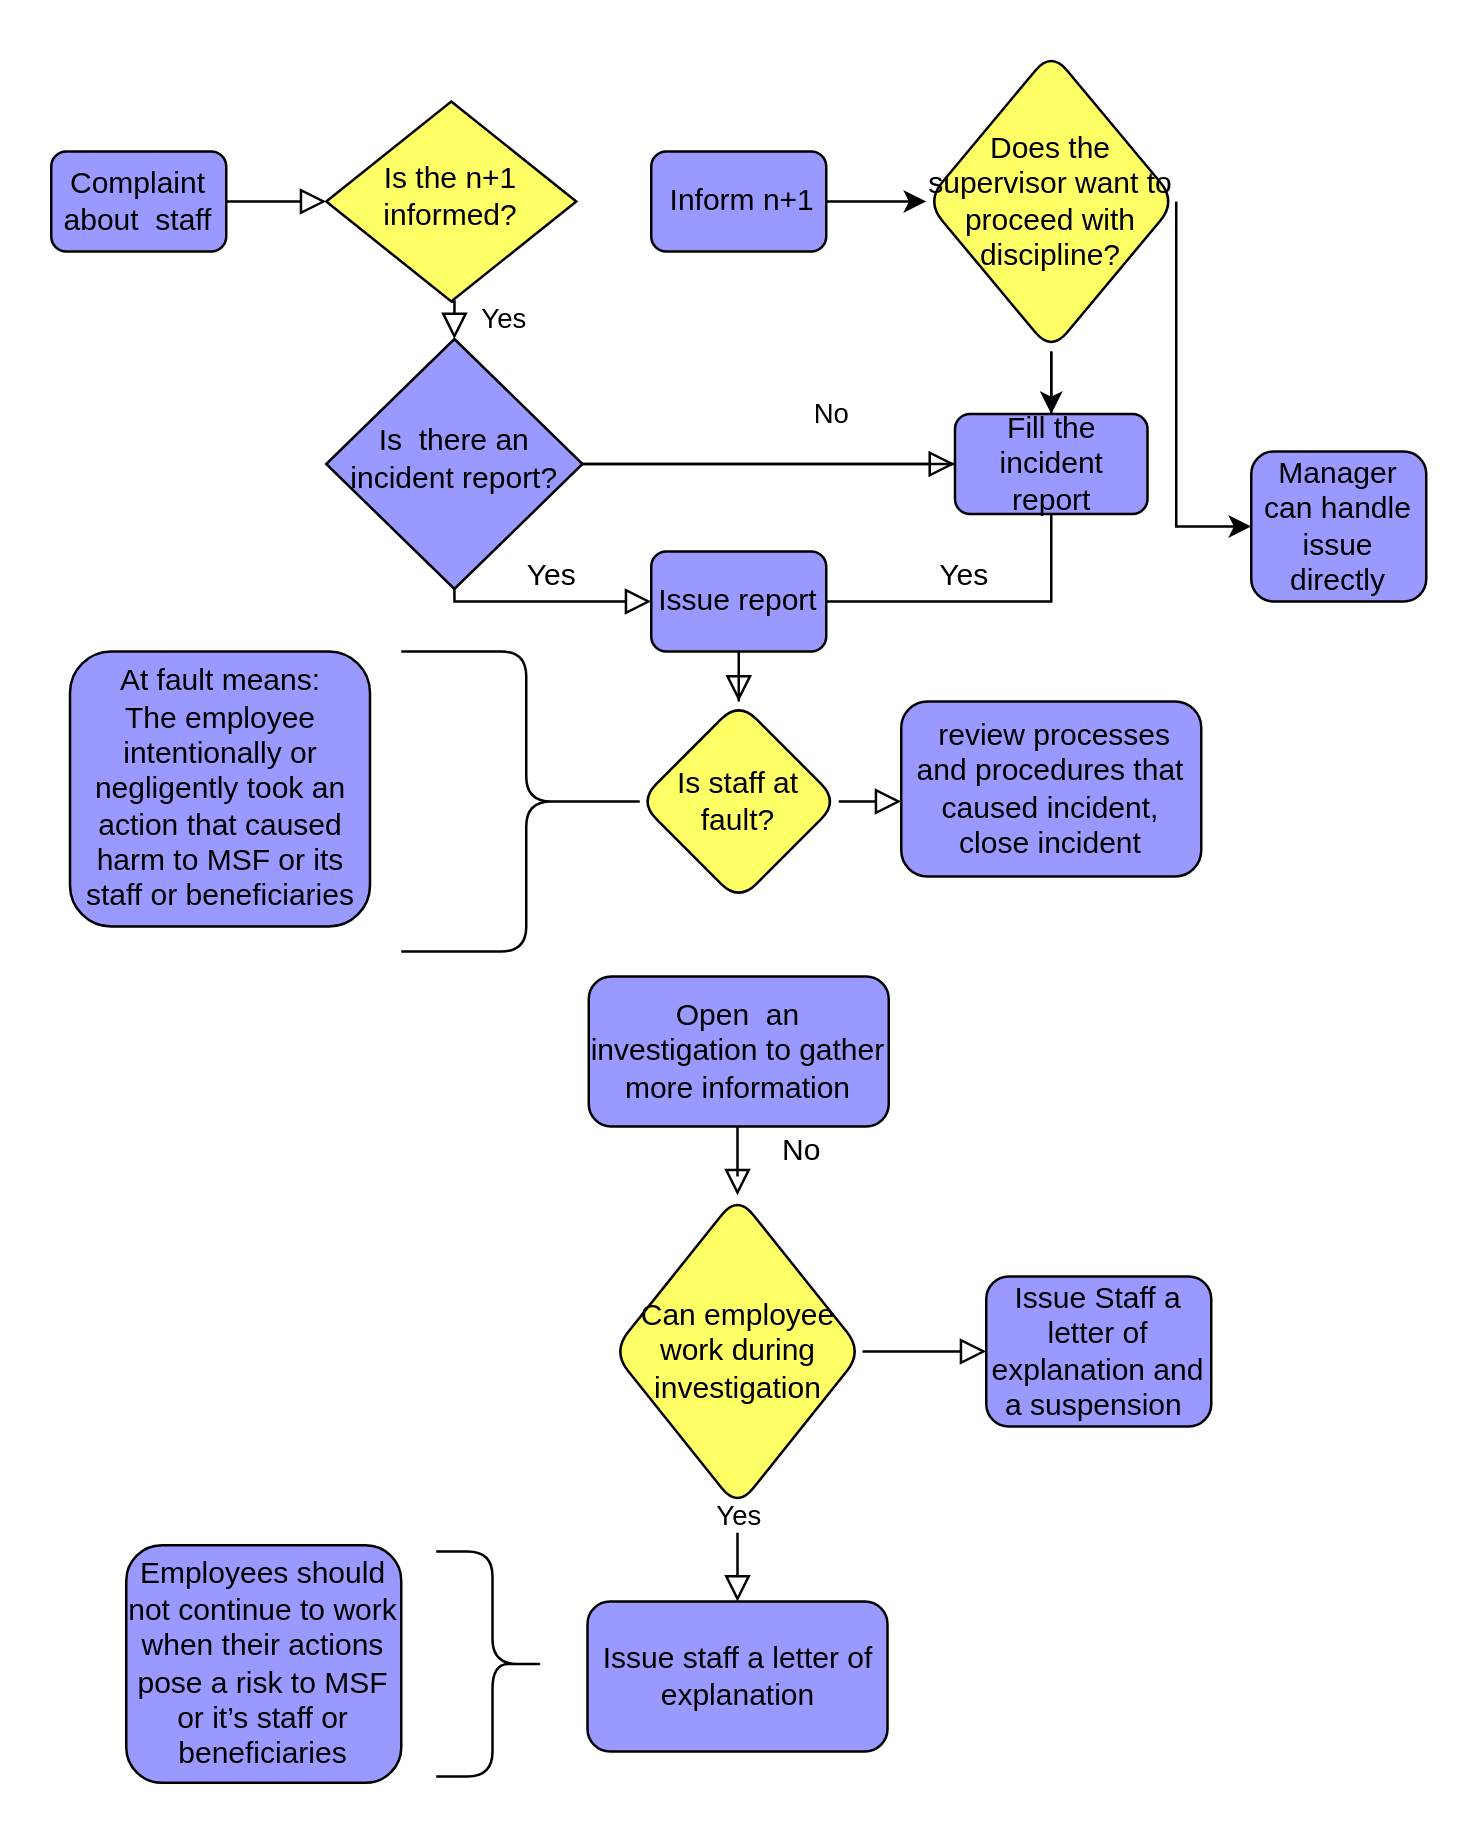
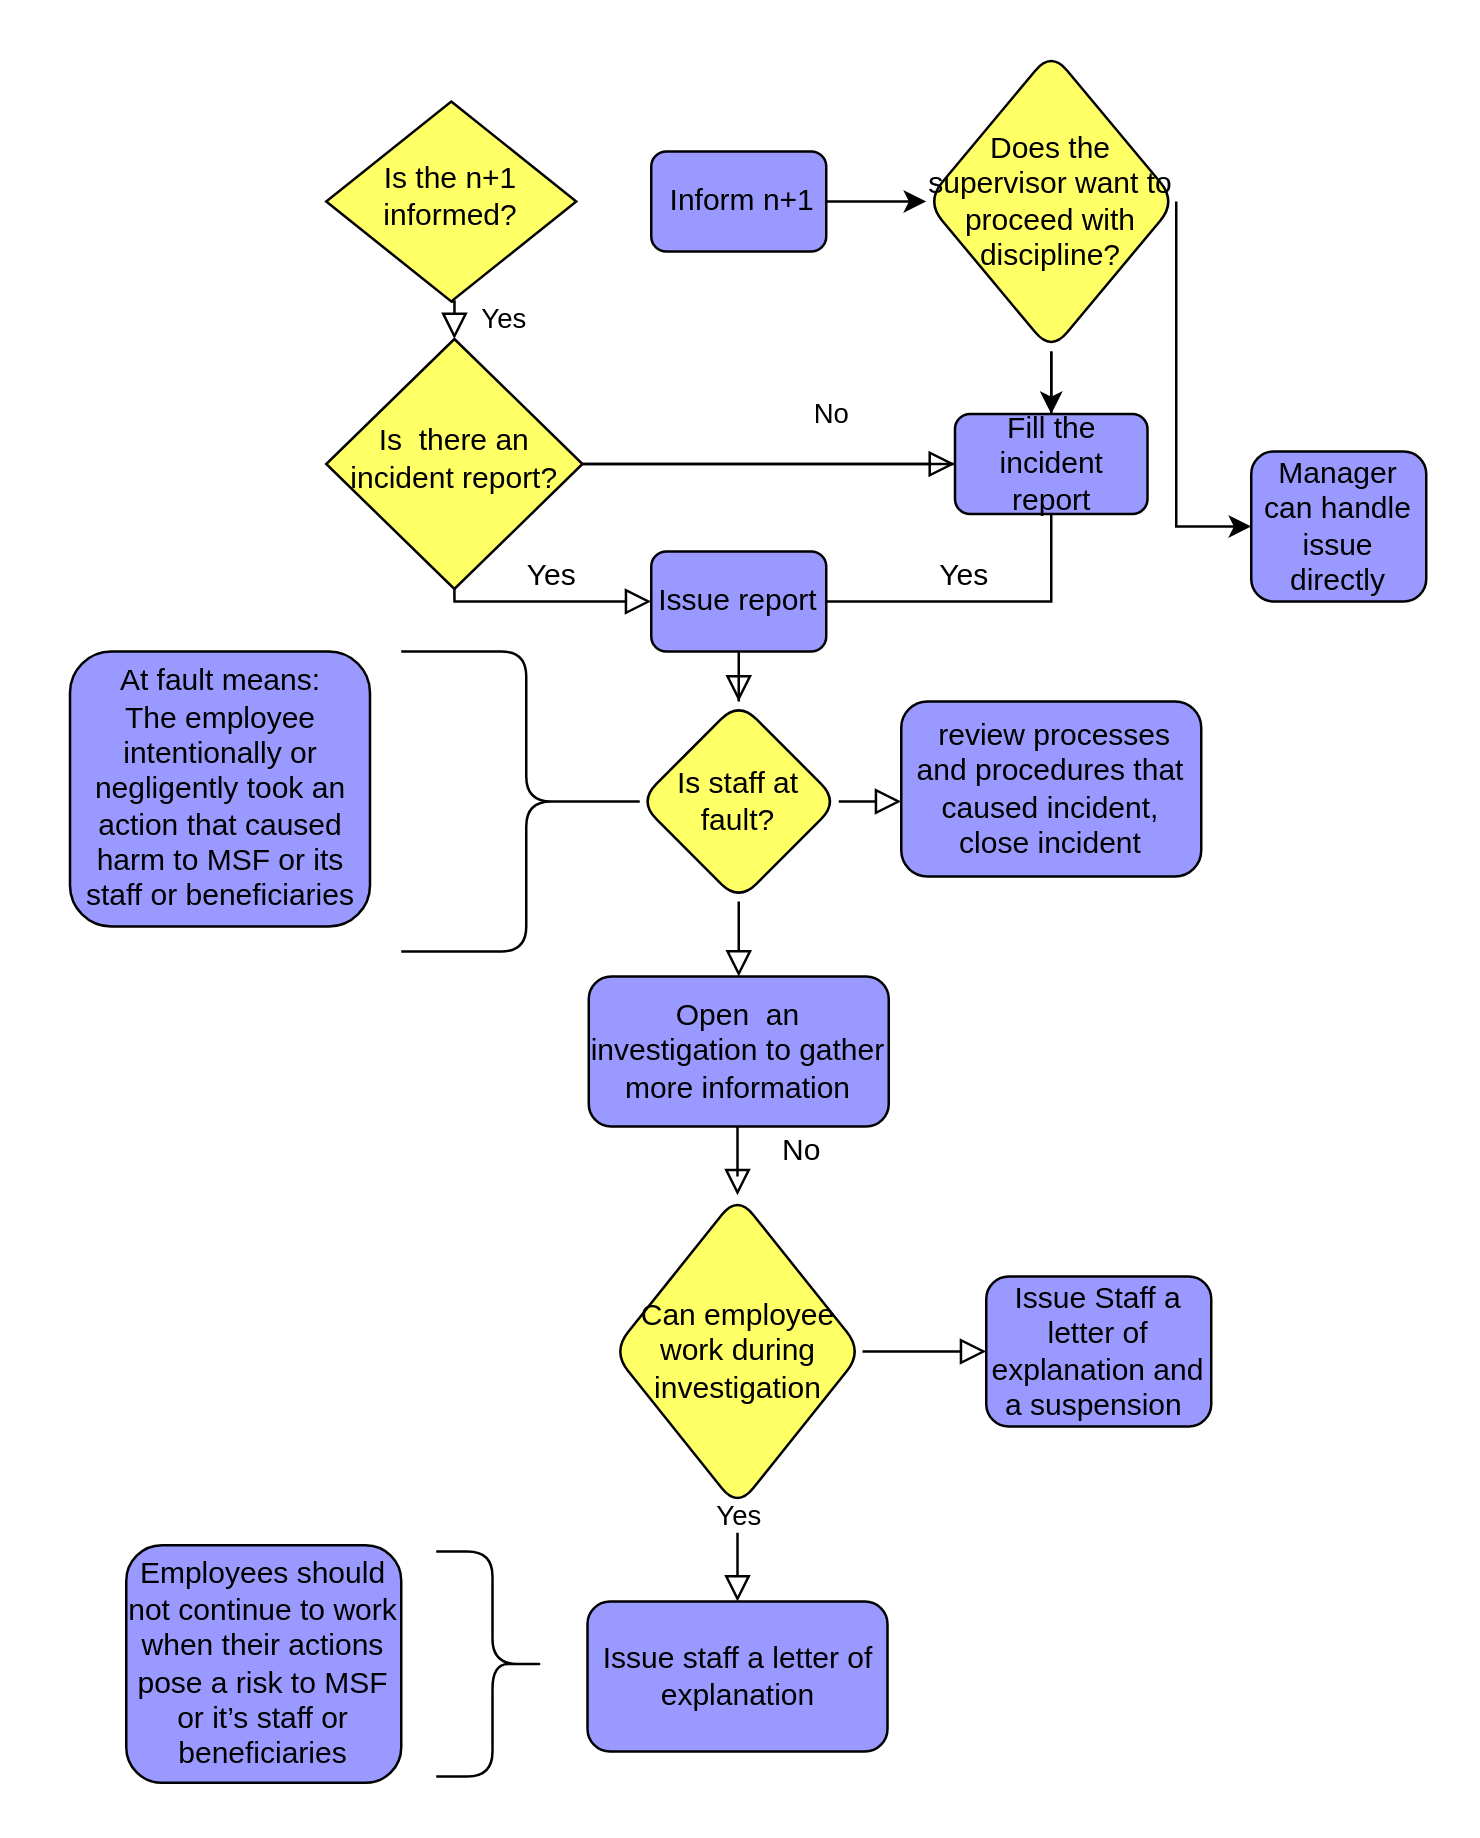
node "Complaint about staff": removed
edge "Complaint about staff" -> "Is the n+1 informed?": removed
node "Is there an incident report?": fillcolor #9999ff -> #ffff66
edge "Is staff at fault?" -> "Open an investigation to gather more information": added
